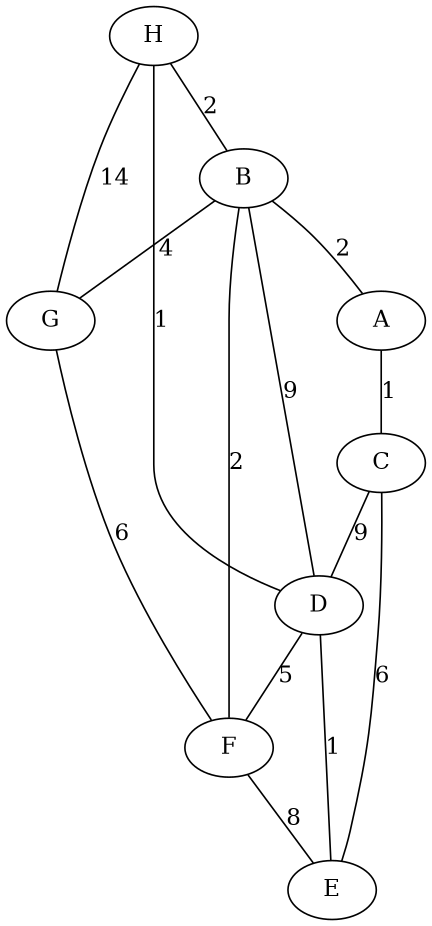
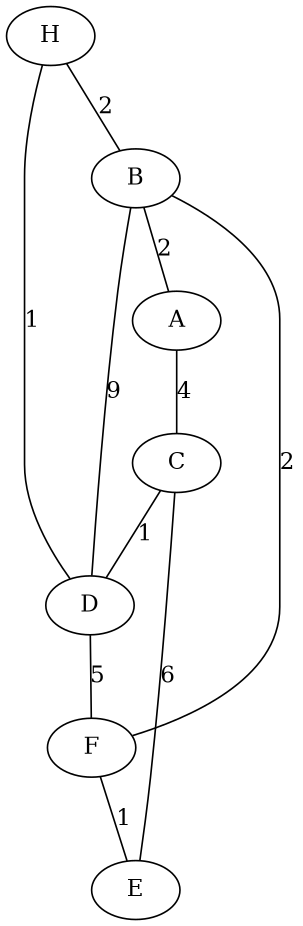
node "G": removed
edge "A" -- "C": label "1" -> "4"
edge "C" -- "D": label "9" -> "1"
edge "D" -- "E": removed, label "1"
edge "F" -- "E": label "8" -> "1"
